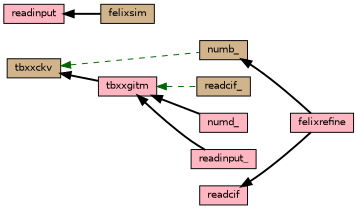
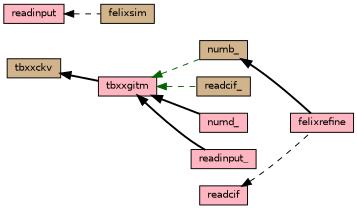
edge "felixsim" -> "readinput": style bold -> dashed
edge "numb_" -> "tbxxckv": now "numb_" -> "tbxxgitm"
edge "felixrefine" -> "readcif": style bold -> dashed
